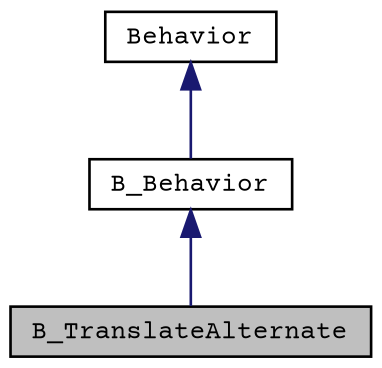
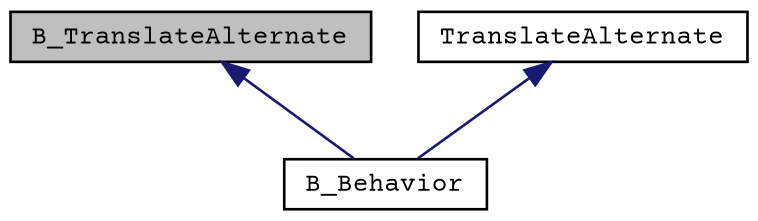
node "Behavior": label "Behavior" -> "TranslateAlternate"
edge "B_TranslateAlternate" -> "B_Behavior": reversed
